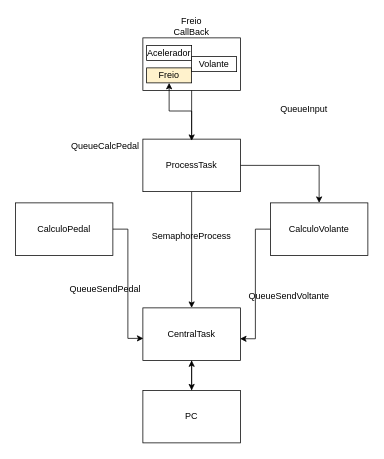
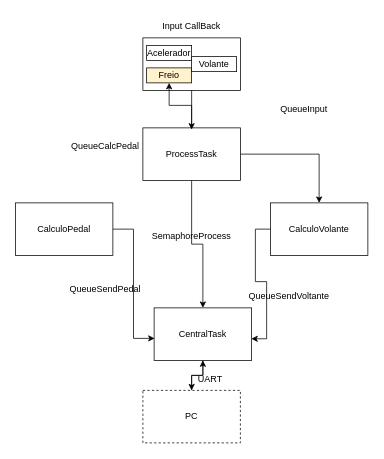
node "Freio CallBack": label "Freio CallBack" -> "Input CallBack"
node "ProcessTask": moved (192, 165) -> (192, 154)
node "CentralTask": moved (192, 334) -> (203, 334)
node "UART": added
node "PC": style solid -> dashed
